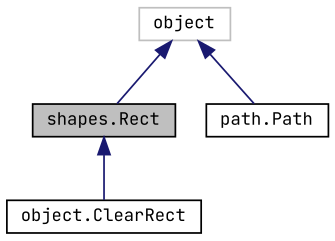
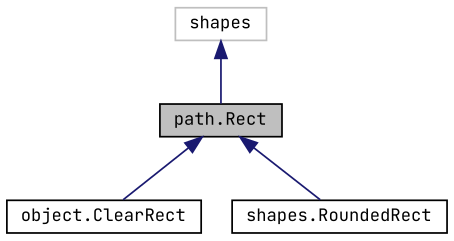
node "object": label "object" -> "shapes"
node "shapes.Rect": label "shapes.Rect" -> "path.Rect"
node "path.Path": removed
node "shapes.RoundedRect": added
